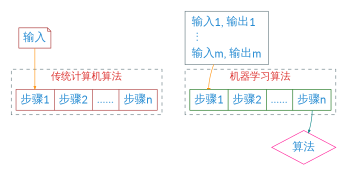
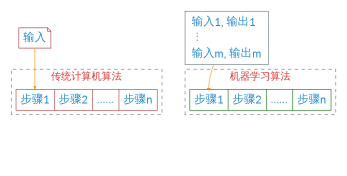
node "算法": removed
